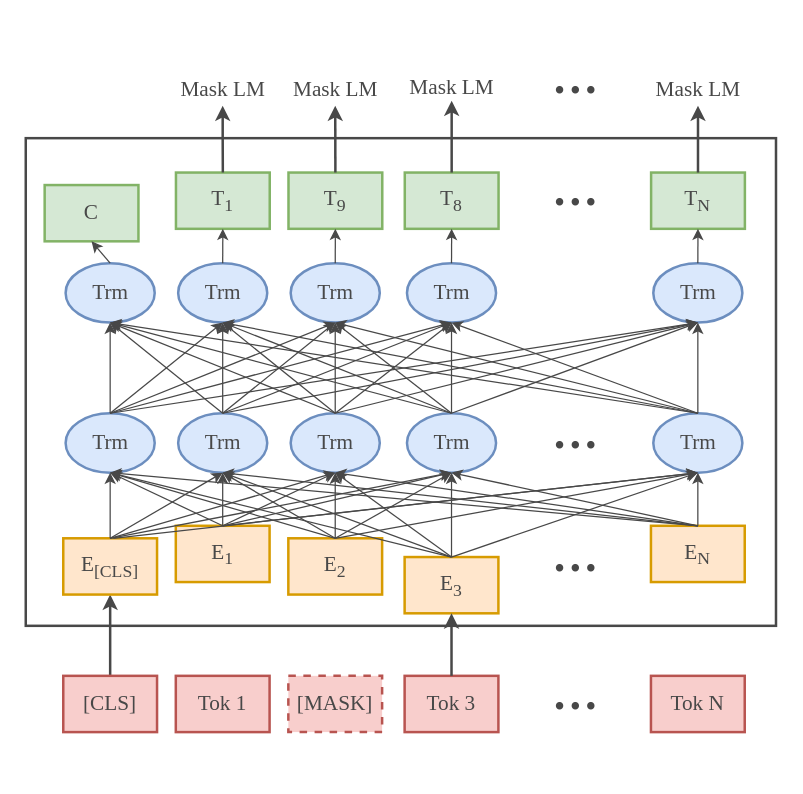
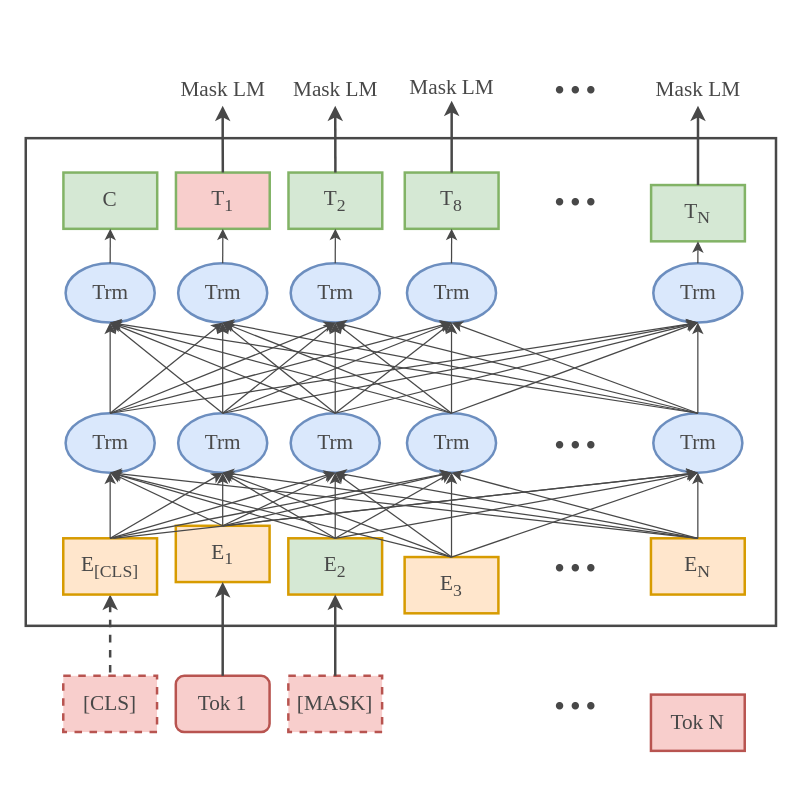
node "T1": fillcolor #d5e8d4 -> #f8cecc
node "T9": label "T9" -> "T2"
node "TN": moved (698, 201) -> (698, 213)
node "С": moved (91, 213) -> (110, 201)
node "EN": moved (698, 554) -> (698, 566)
node "E2": fillcolor #ffe6cc -> #d5e8d4
edge "Tok 1" -> "E1": added
edge "[MASK]" -> "E2": added
edge "[CLS]" -> "E[CLS]": style solid -> dashed
edge "Tok 3" -> "E3": removed
node "[CLS]": style solid -> dashed
node "Tok 1": shape rectangle -> rounded rectangle
node "Tok 3": removed
node "Tok N": moved (698, 704) -> (698, 723)
